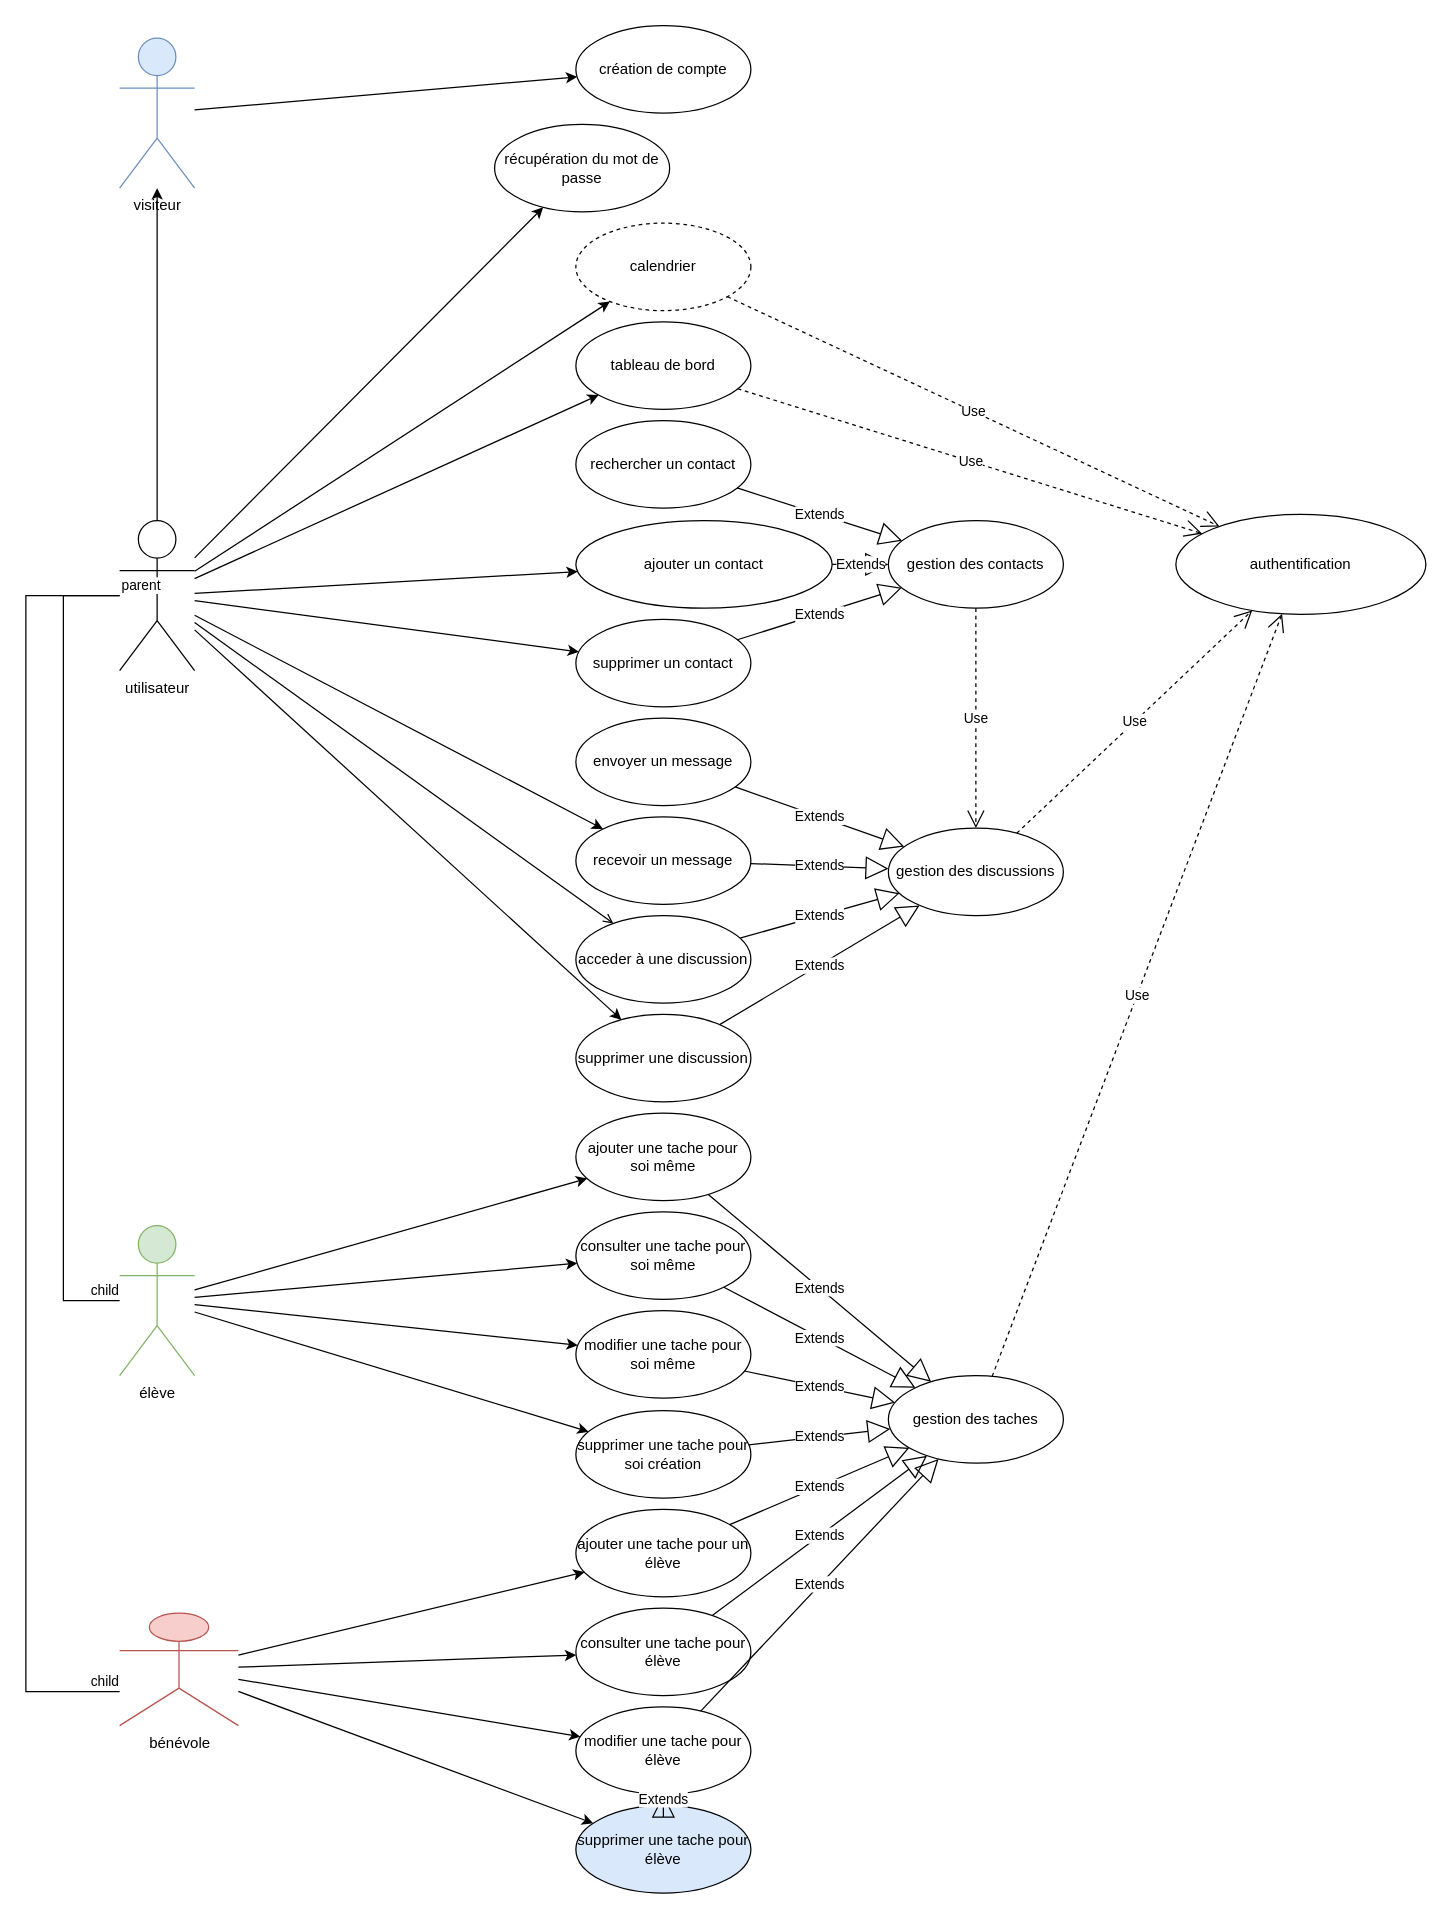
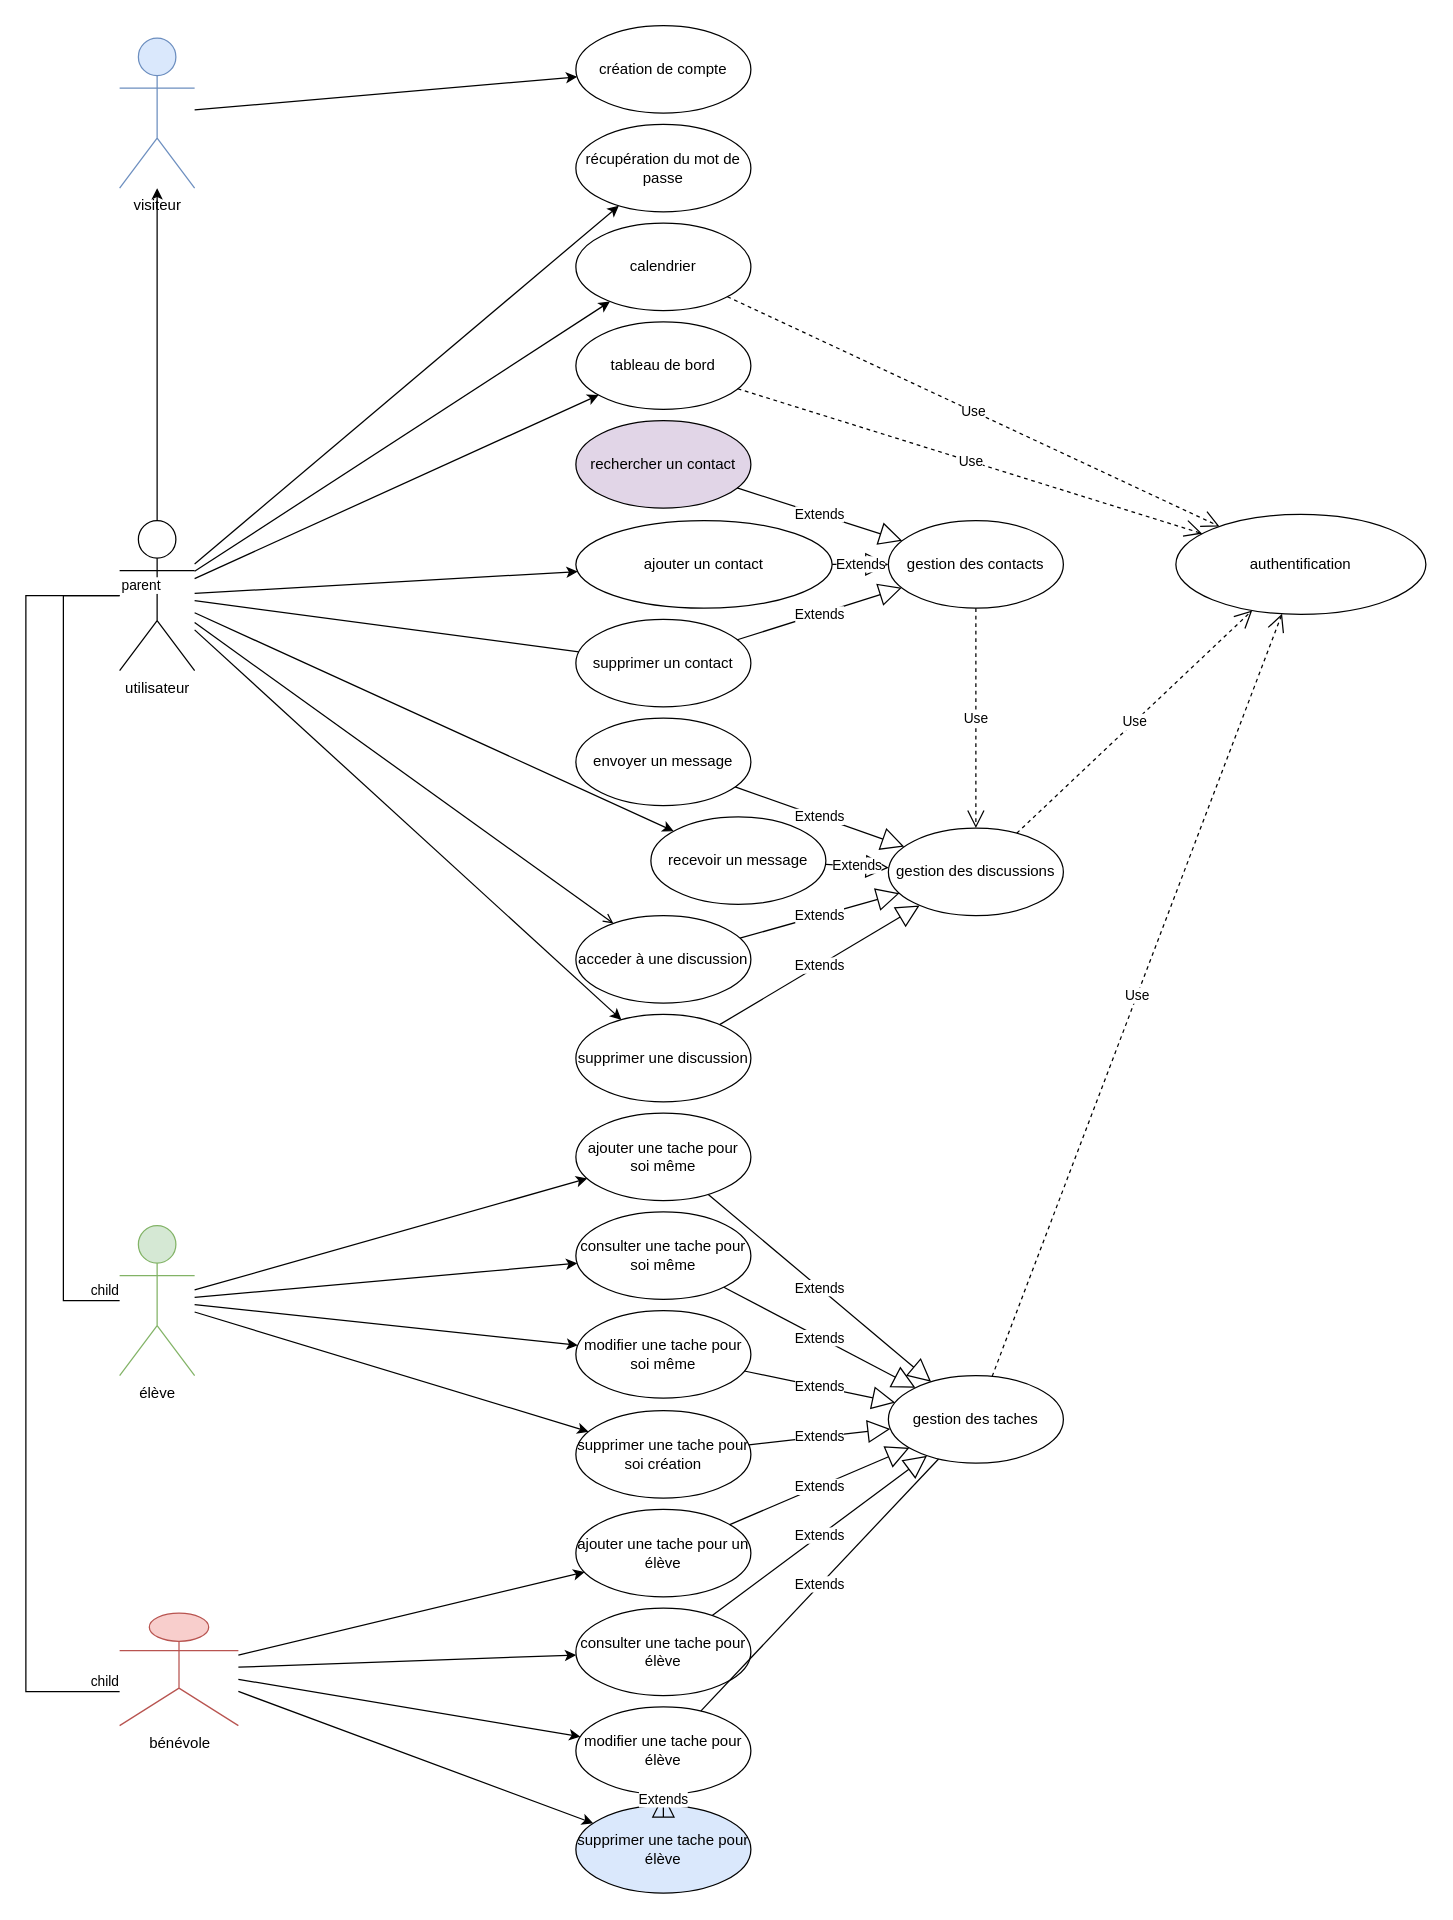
node "récupération du mot de passe": moved (582, 168) -> (663, 168)
node "calendrier": style dashed -> solid
node "rechercher un contact": fillcolor #ffffff -> #e1d5e7
edge "utilisateur" -> "supprimer un contact": arrowhead classic -> none
node "recevoir un message": moved (663, 861) -> (738, 861)
edge "modifier une tache pour élève" -> "gestion des taches": arrowhead block -> none
